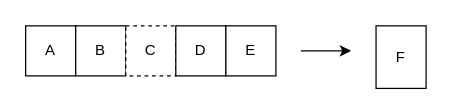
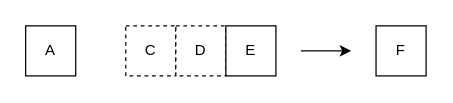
node "B": removed
node "D": style solid -> dashed
node "F": size 50x63 -> 50x50
